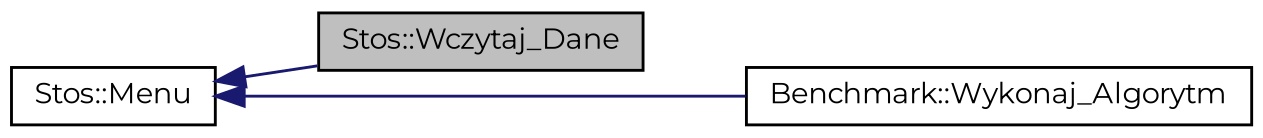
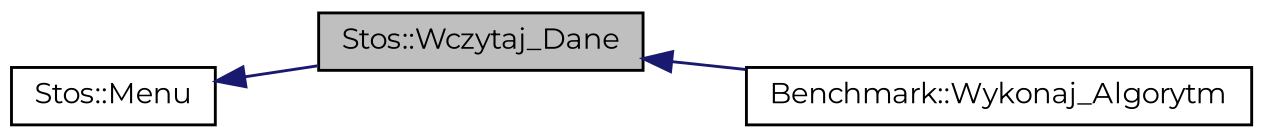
edge "Benchmark::Wykonaj_Algorytm" -> "Stos::Menu": now "Benchmark::Wykonaj_Algorytm" -> "Stos::Wczytaj_Dane"
